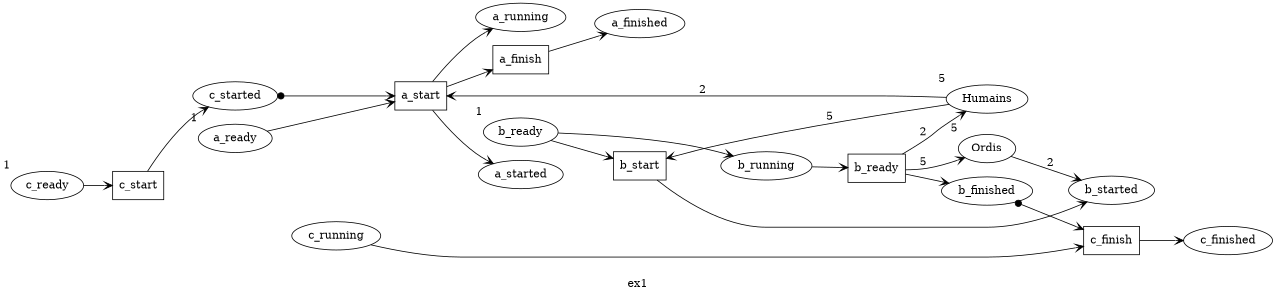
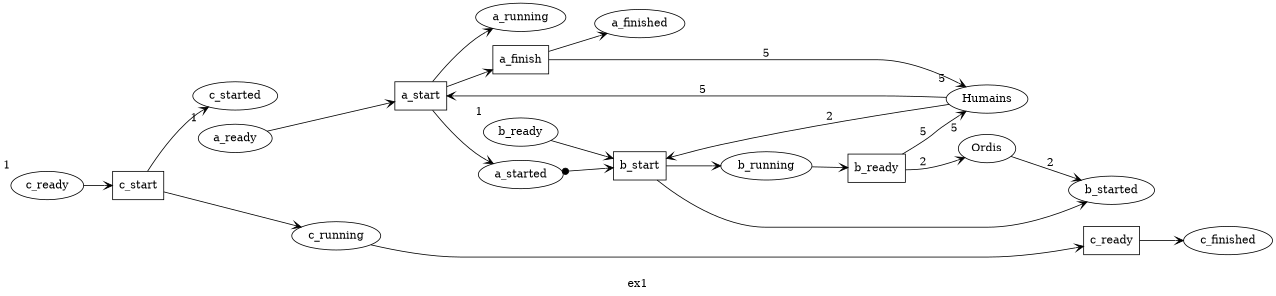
edge "a_finish" -> "Humains 5": added, label "5"
edge "Humains 5" -> "a_start": label "2" -> "5"
edge "c_started" -- "a_start": removed
edge "Humains 5" -> "b_start": label "5" -> "2"
edge "b_ready" -> "Humains 5": label "2" -> "5"
edge "b_ready 1" -> "b_running": now "b_start" -> "b_running"
edge "b_ready" -> "Ordis 5": label "5" -> "2"
edge "b_start" -- "a_started": added
node "b_finished": removed
edge "c_start" -> "c_running": added
node "c_finish": label "c_finish" -> "c_ready"
